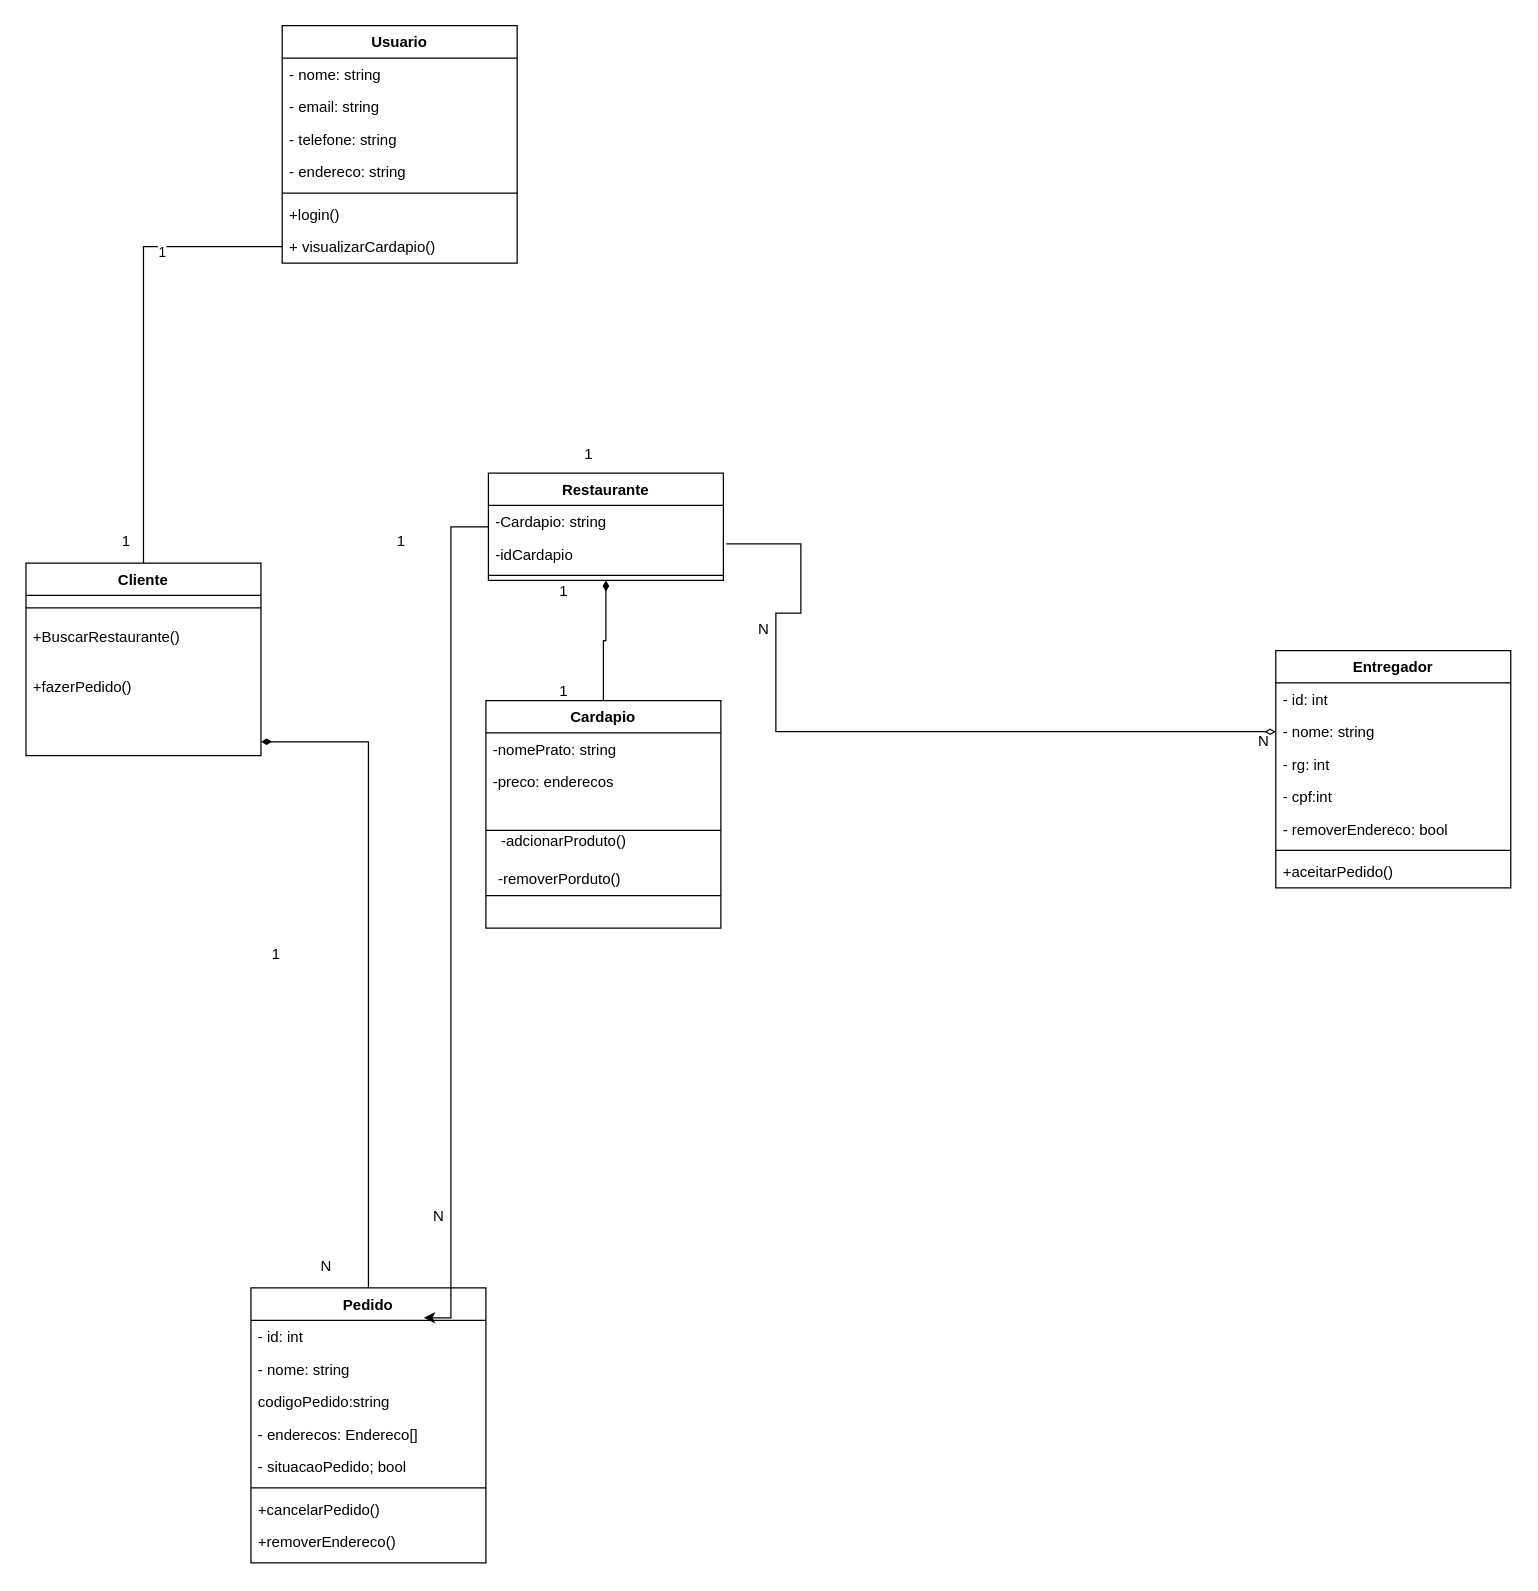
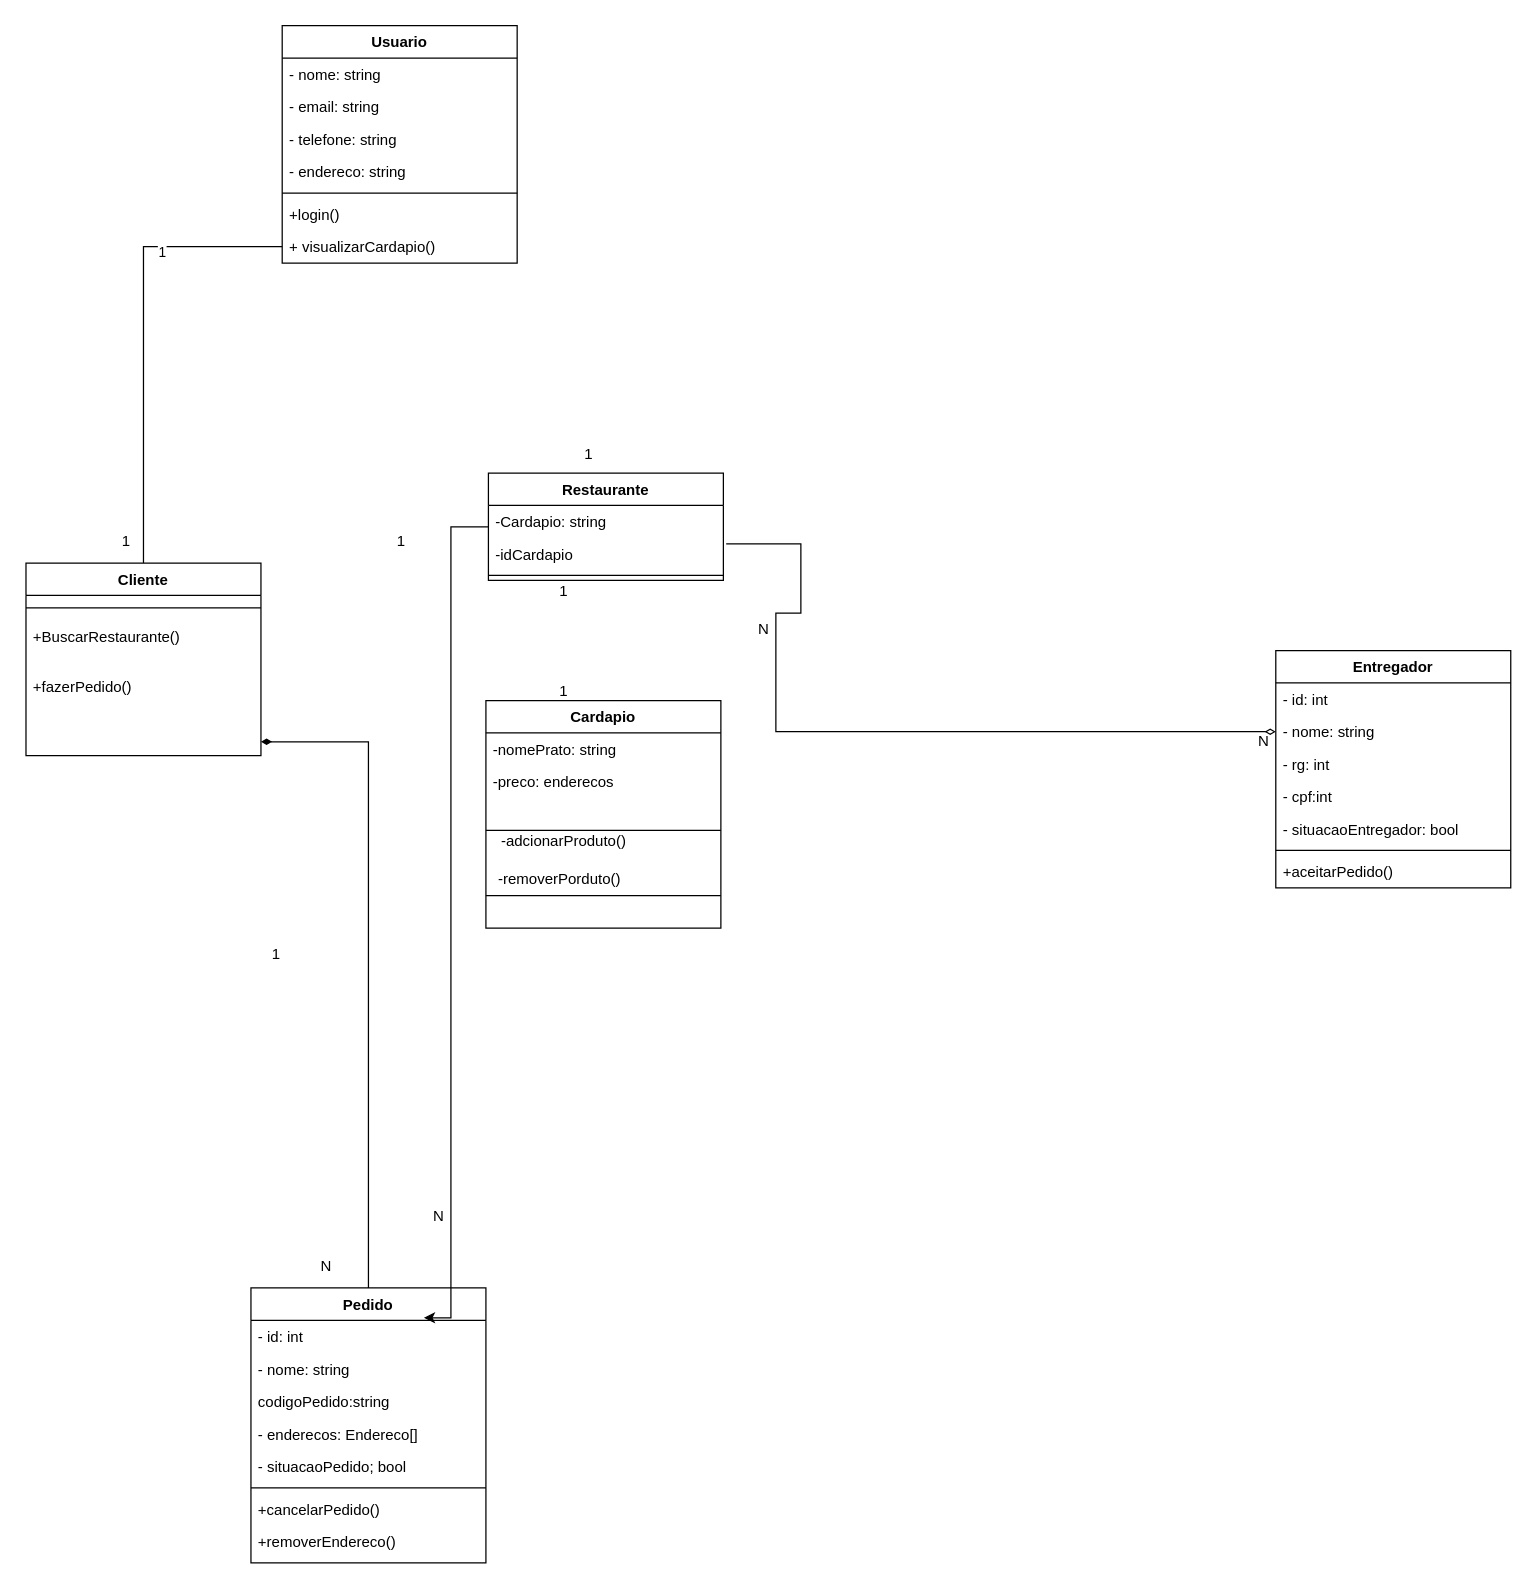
edge "Cardapio" -> "Restaurante": removed
node "- removerEndereco: bool": label "- removerEndereco: bool" -> "- situacaoEntregador: bool"
